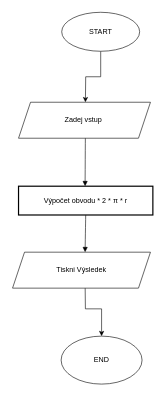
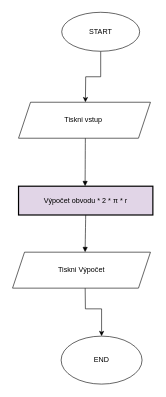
node "Zadej vstup": label "Zadej vstup" -> "Tiskni vstup"
node "Výpočet obvodu * 2 * π * r": fillcolor #ffffff -> #e1d5e7
node "Tiskni Výsledek": label "Tiskni Výsledek" -> "Tiskni Výpočet"
